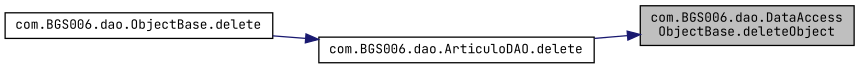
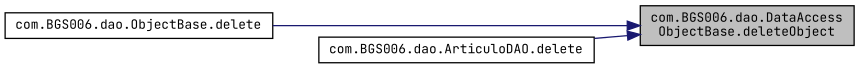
edge "com.BGS006.dao.ObjectBase.delete" -> "com.BGS006.dao.ArticuloDAO.delete": now "com.BGS006.dao.ObjectBase.delete" -> "com.BGS006.dao.DataAccess ObjectBase.deleteObject"
